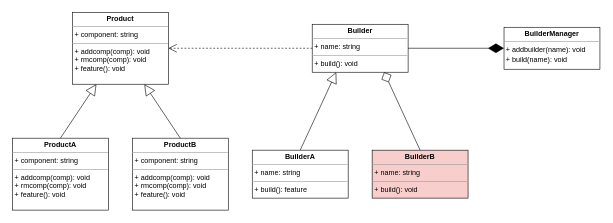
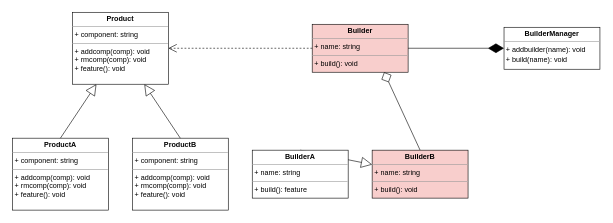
node "Builder + name: string + build(): void": fillcolor #ffffff -> #f8cecc
edge "BuilderA + name: string + build(): feature" -> "Builder + name: string + build(): void": now "BuilderA + name: string + build(): feature" -> "BuilderB + name: string + build(): void"
